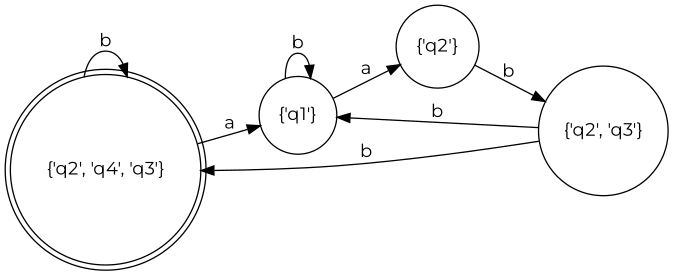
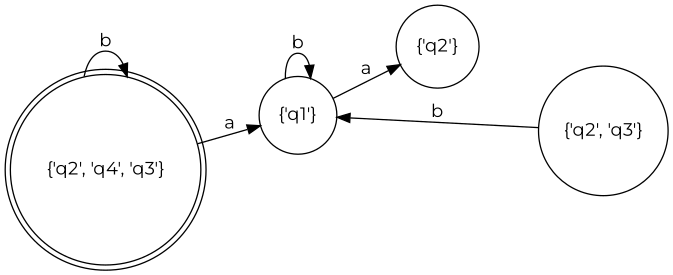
edge "{'q2'}" -> "{'q2', 'q3'}": removed, label "b"
edge "{'q2', 'q3'}" -> "{'q2', 'q4', 'q3'}": removed, label "b"
